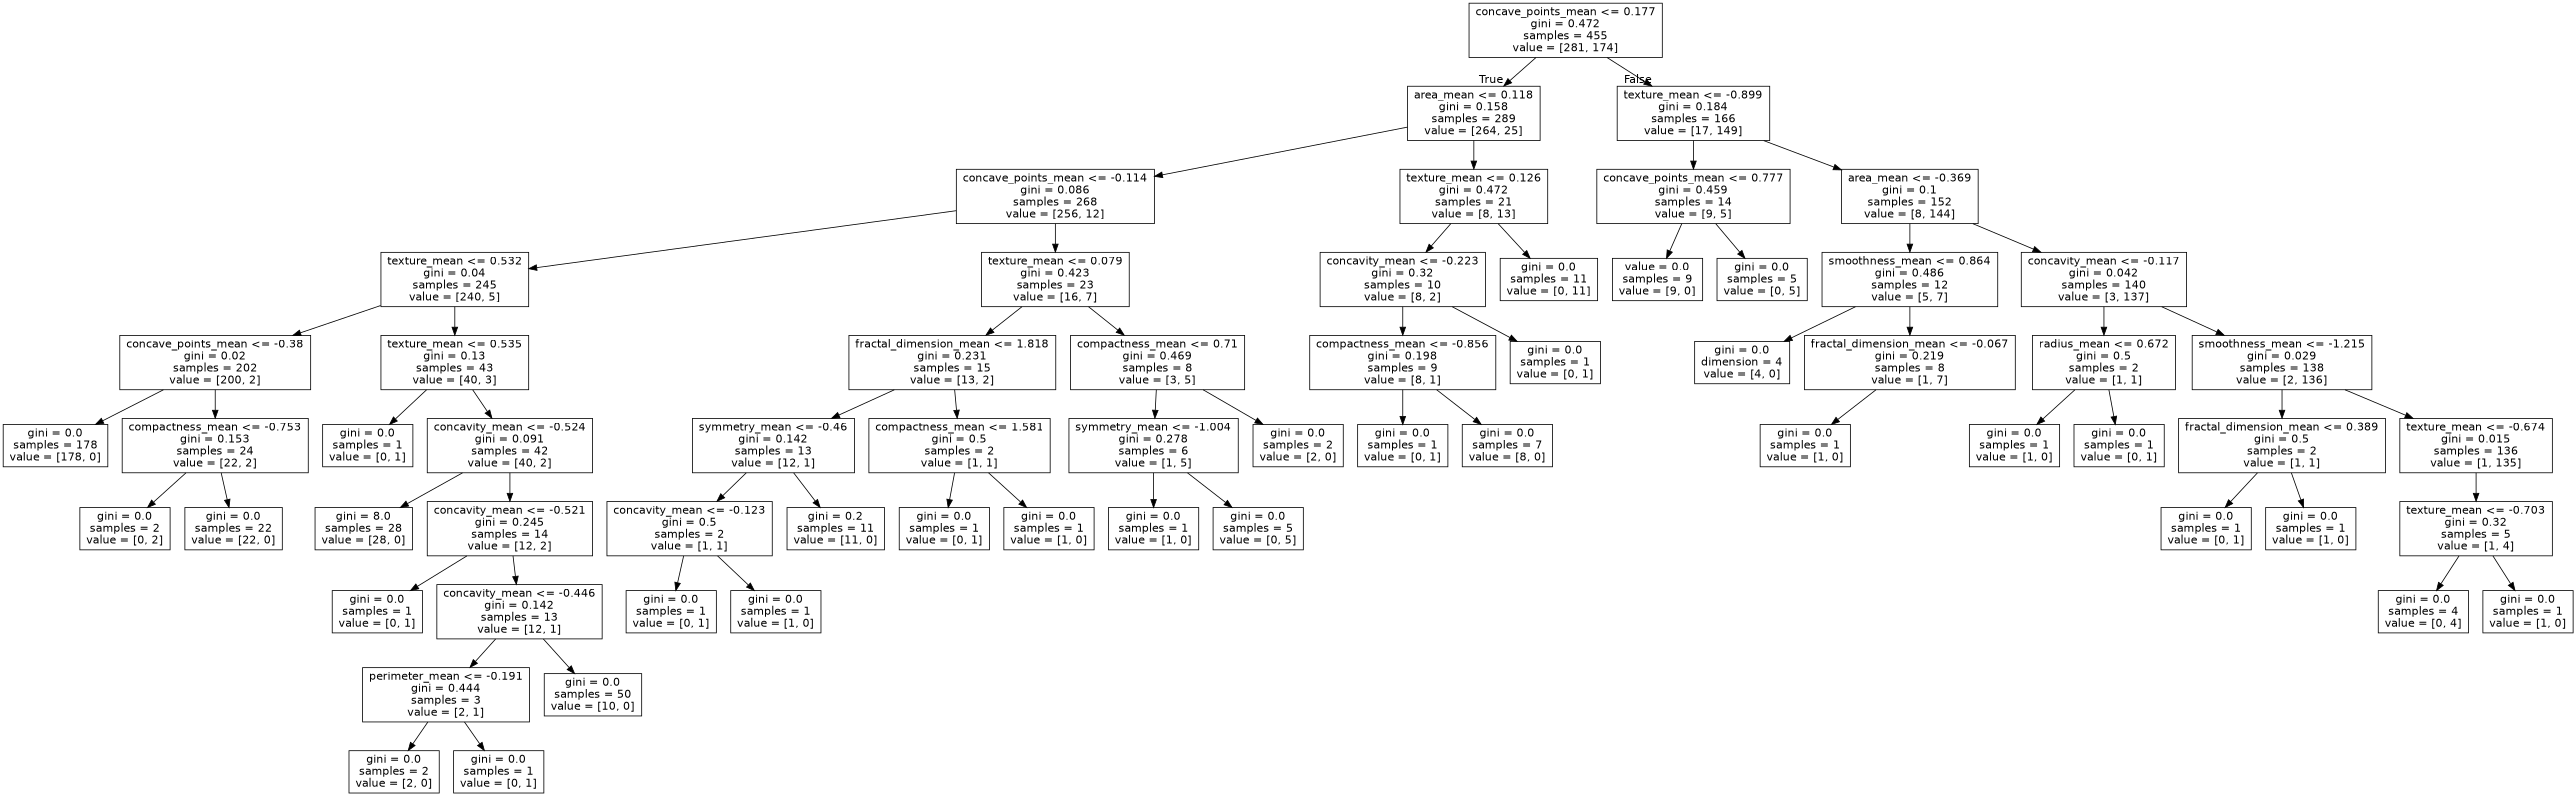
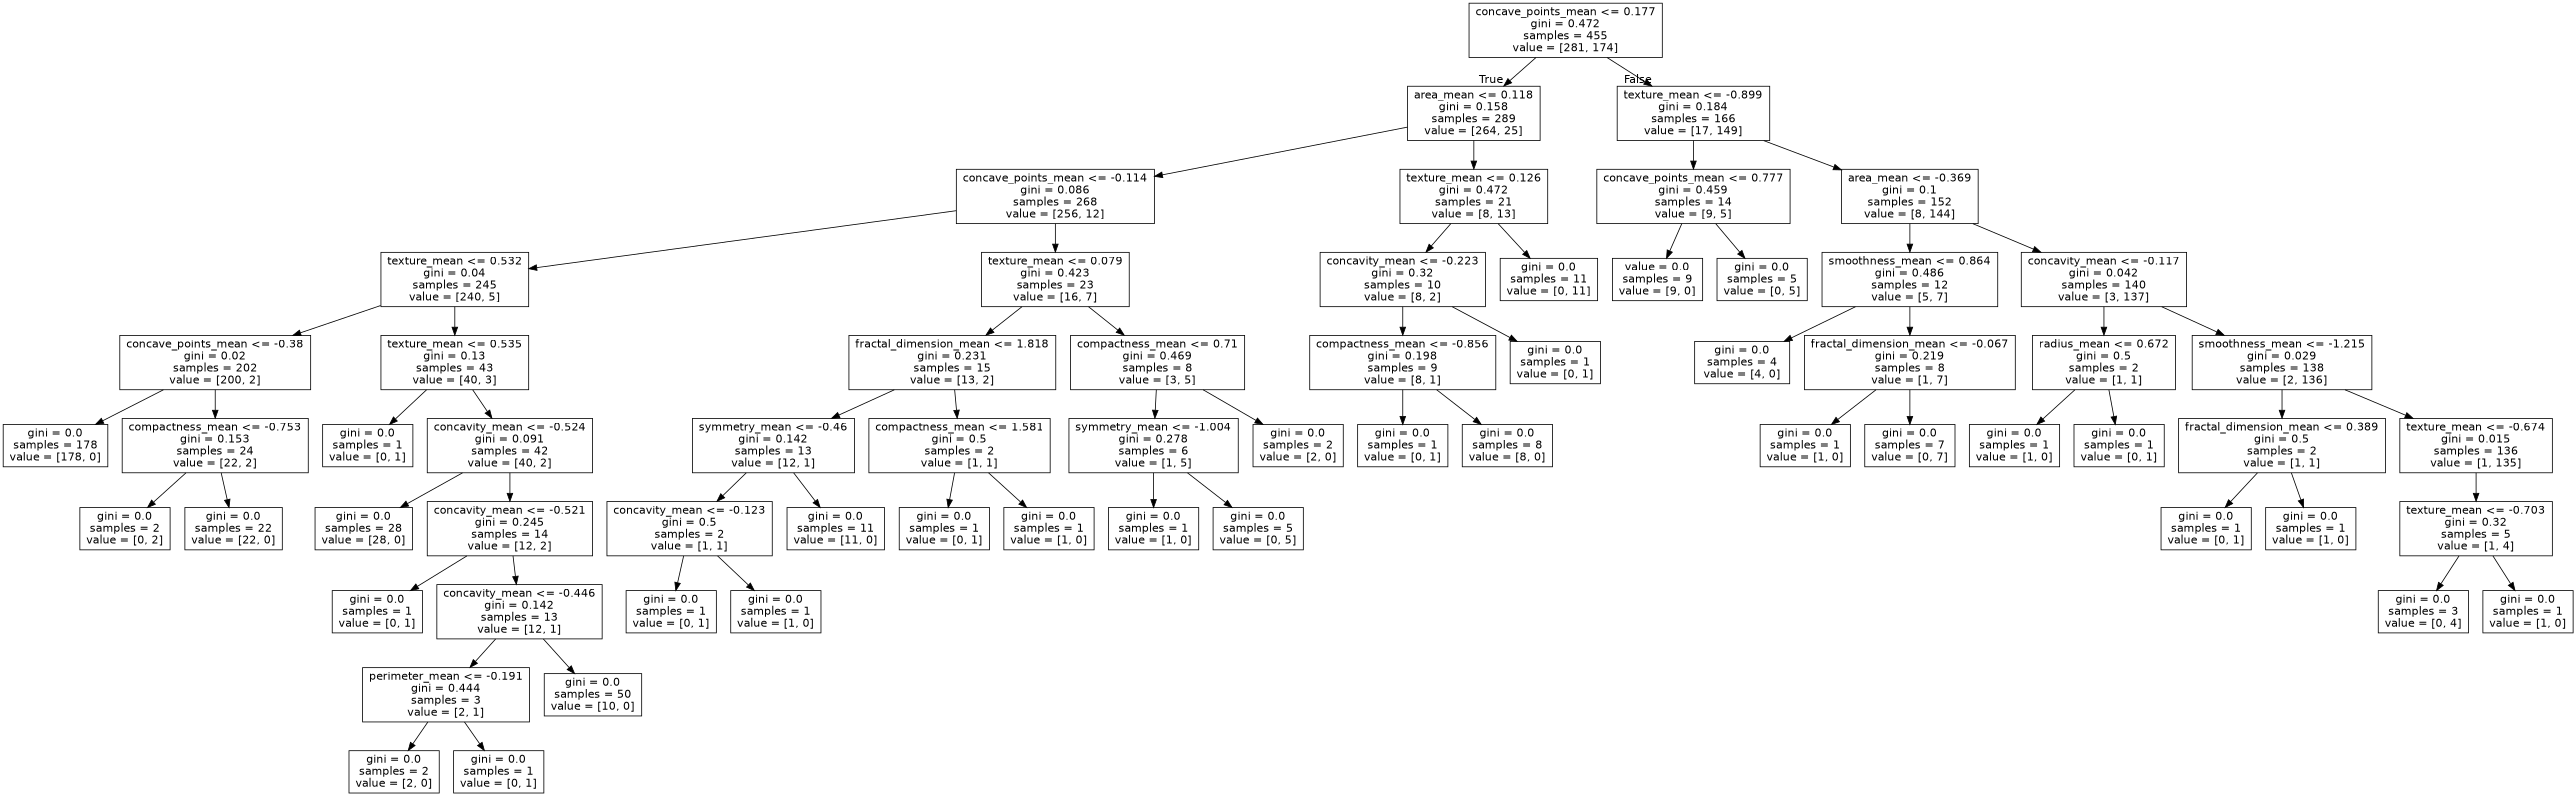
node "gini = 0.0 dimension = 4 value = [4, 0]": label "gini = 0.0 dimension = 4 value = [4, 0]" -> "gini = 0.0 samples = 4 value = [4, 0]"
node "gini = 0.0 samples = 7 value = [8, 0]": label "gini = 0.0 samples = 7 value = [8, 0]" -> "gini = 0.0 samples = 8 value = [8, 0]"
node "gini = 0.0 samples = 7 value = [0, 7]": added
node "gini = 8.0 samples = 28 value = [28, 0]": label "gini = 8.0 samples = 28 value = [28, 0]" -> "gini = 0.0 samples = 28 value = [28, 0]"
node "gini = 0.2 samples = 11 value = [11, 0]": label "gini = 0.2 samples = 11 value = [11, 0]" -> "gini = 0.0 samples = 11 value = [11, 0]"
node "gini = 0.0 samples = 4 value = [0, 4]": label "gini = 0.0 samples = 4 value = [0, 4]" -> "gini = 0.0 samples = 3 value = [0, 4]"
